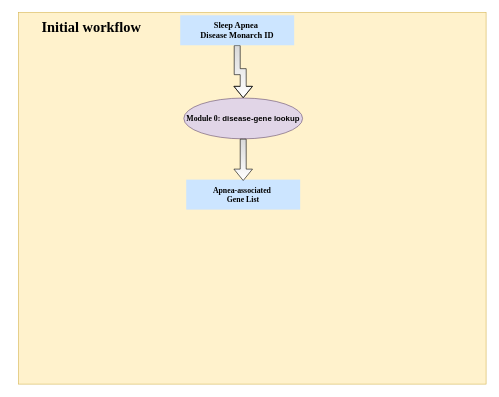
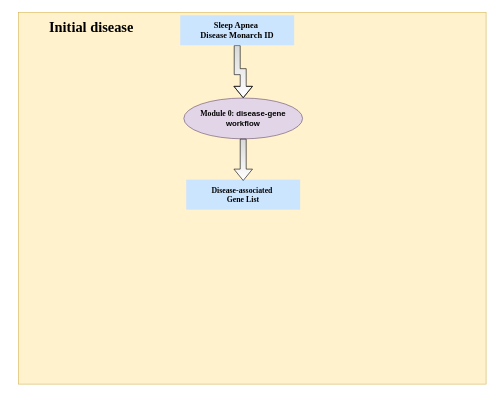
node "Initial workflow": label "Initial workflow" -> "Initial disease"
node "Module 0: disease-gene lookup": label "Module 0: disease-gene lookup" -> "Module 0: disease-gene workflow"
node "Apnea-associated Gene List": label "Apnea-associated Gene List" -> "Disease-associated Gene List"
